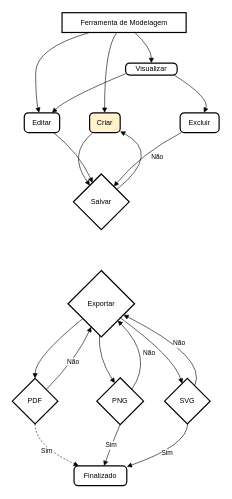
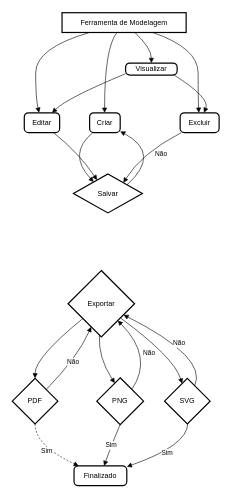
edge "Ferramenta de Modelagem" -> "Excluir": added
node "Criar": fillcolor #fff2cc -> #ffffff
node "Salvar": size 56x56 -> 69x39
